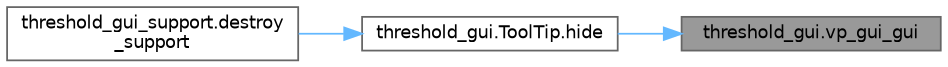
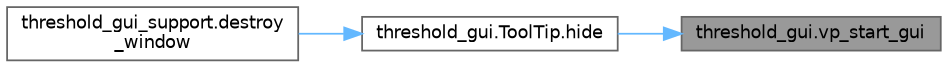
node "threshold_gui_support.destroy _support": label "threshold_gui_support.destroy _support" -> "threshold_gui_support.destroy _window"
node "threshold_gui.vp_gui_gui": label "threshold_gui.vp_gui_gui" -> "threshold_gui.vp_start_gui"
